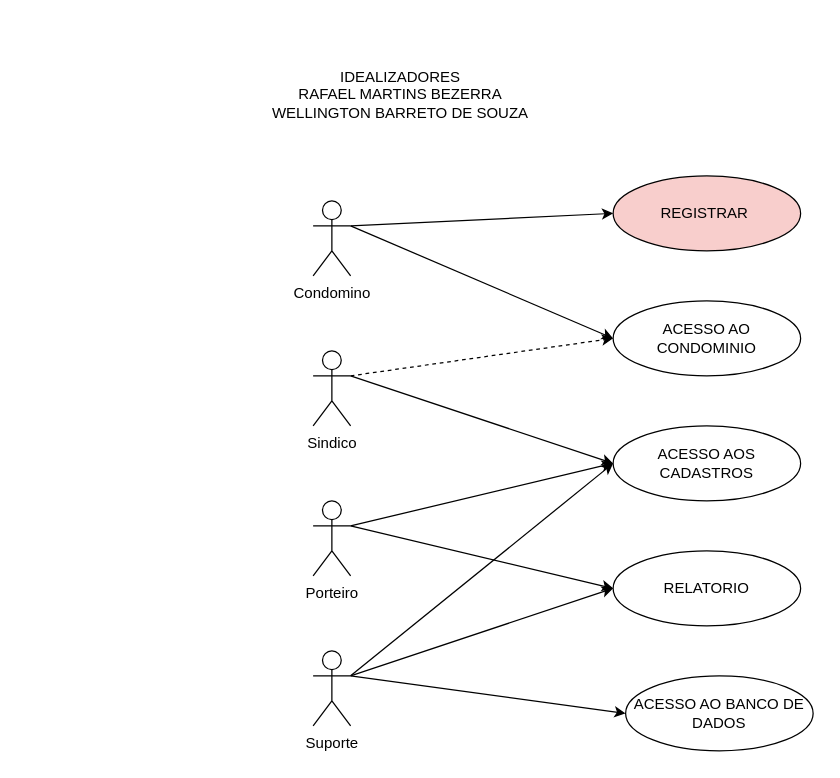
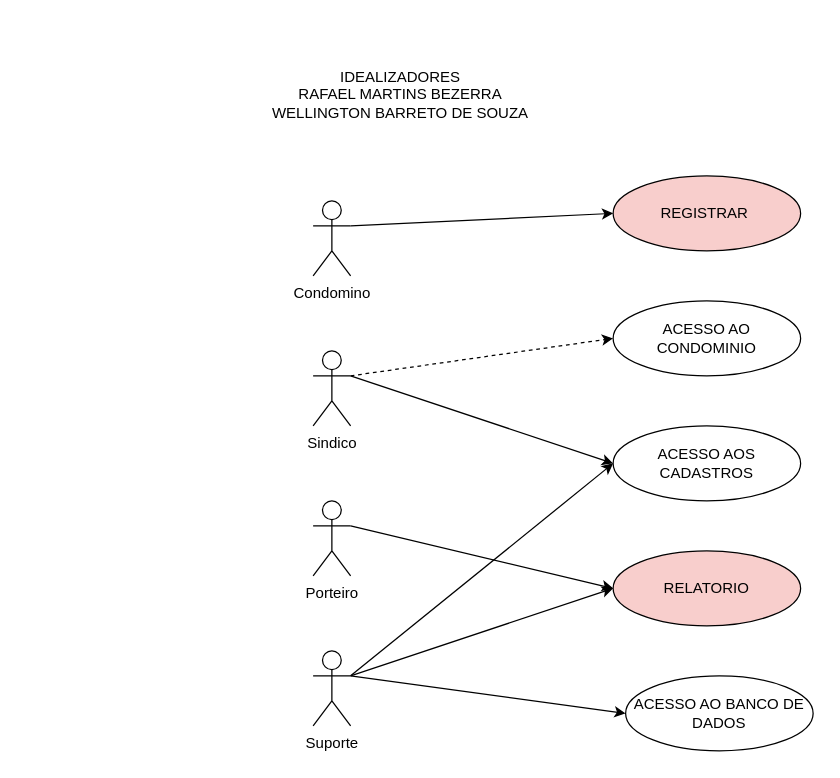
edge "Condomino" -> "ACESSO AO CONDOMINIO": removed
edge "Porteiro" -> "ACESSO AOS CADASTROS": removed
node "RELATORIO": fillcolor #ffffff -> #f8cecc
